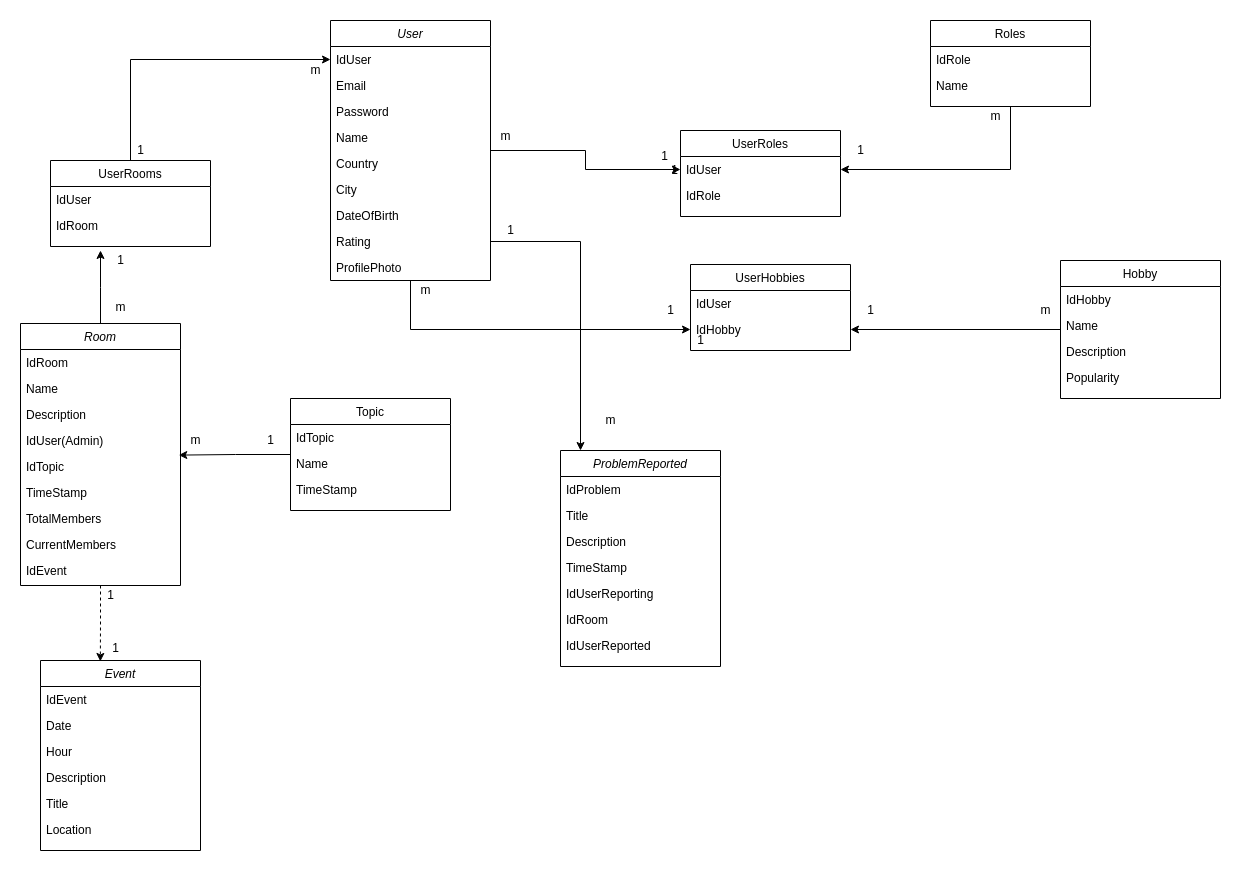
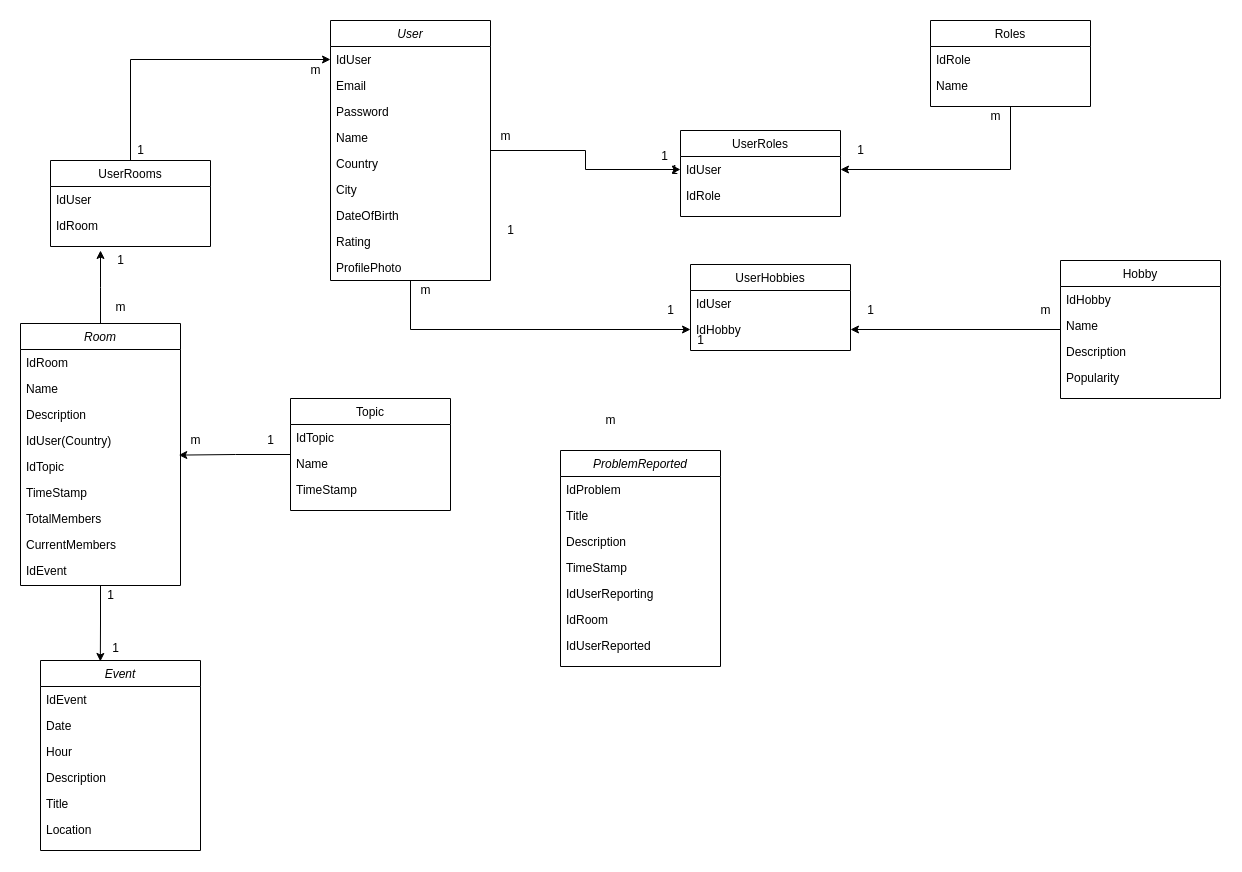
edge "Rating" -> "ProblemReported": removed
node "IdUser(Admin)": label "IdUser(Admin)" -> "IdUser(Country)"
edge "Room" -> "Event": style dashed -> solid
